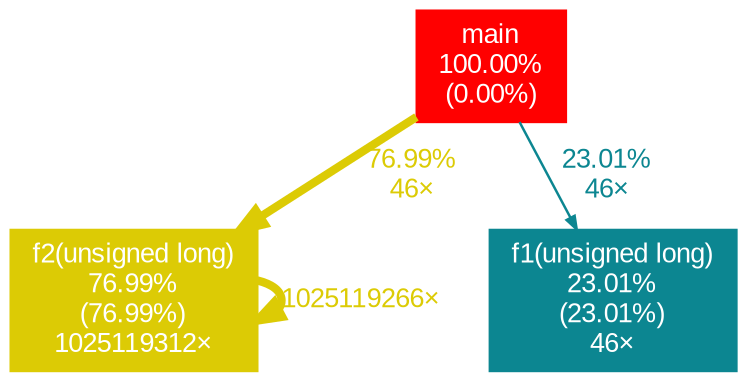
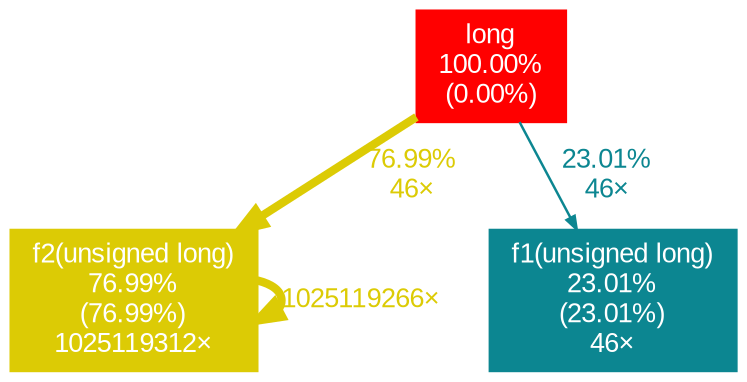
node "main 100.00% (0.00%)": label "main 100.00% (0.00%)" -> "long 100.00% (0.00%)"
